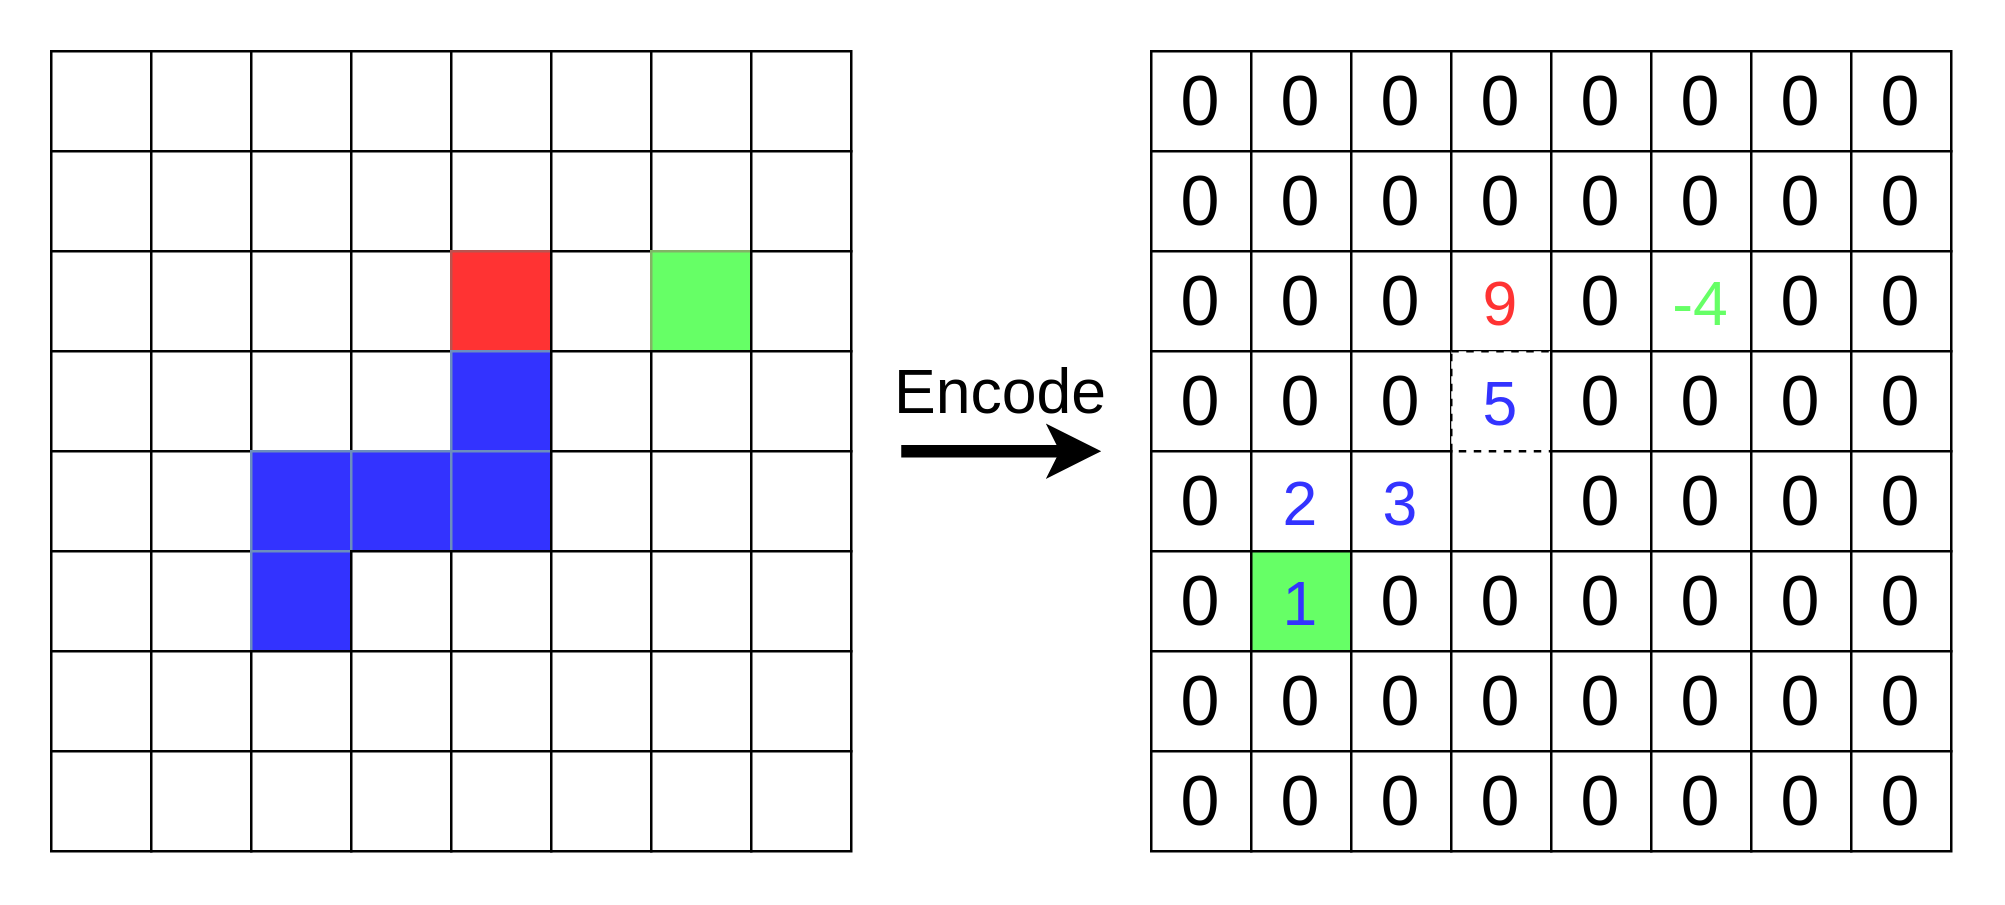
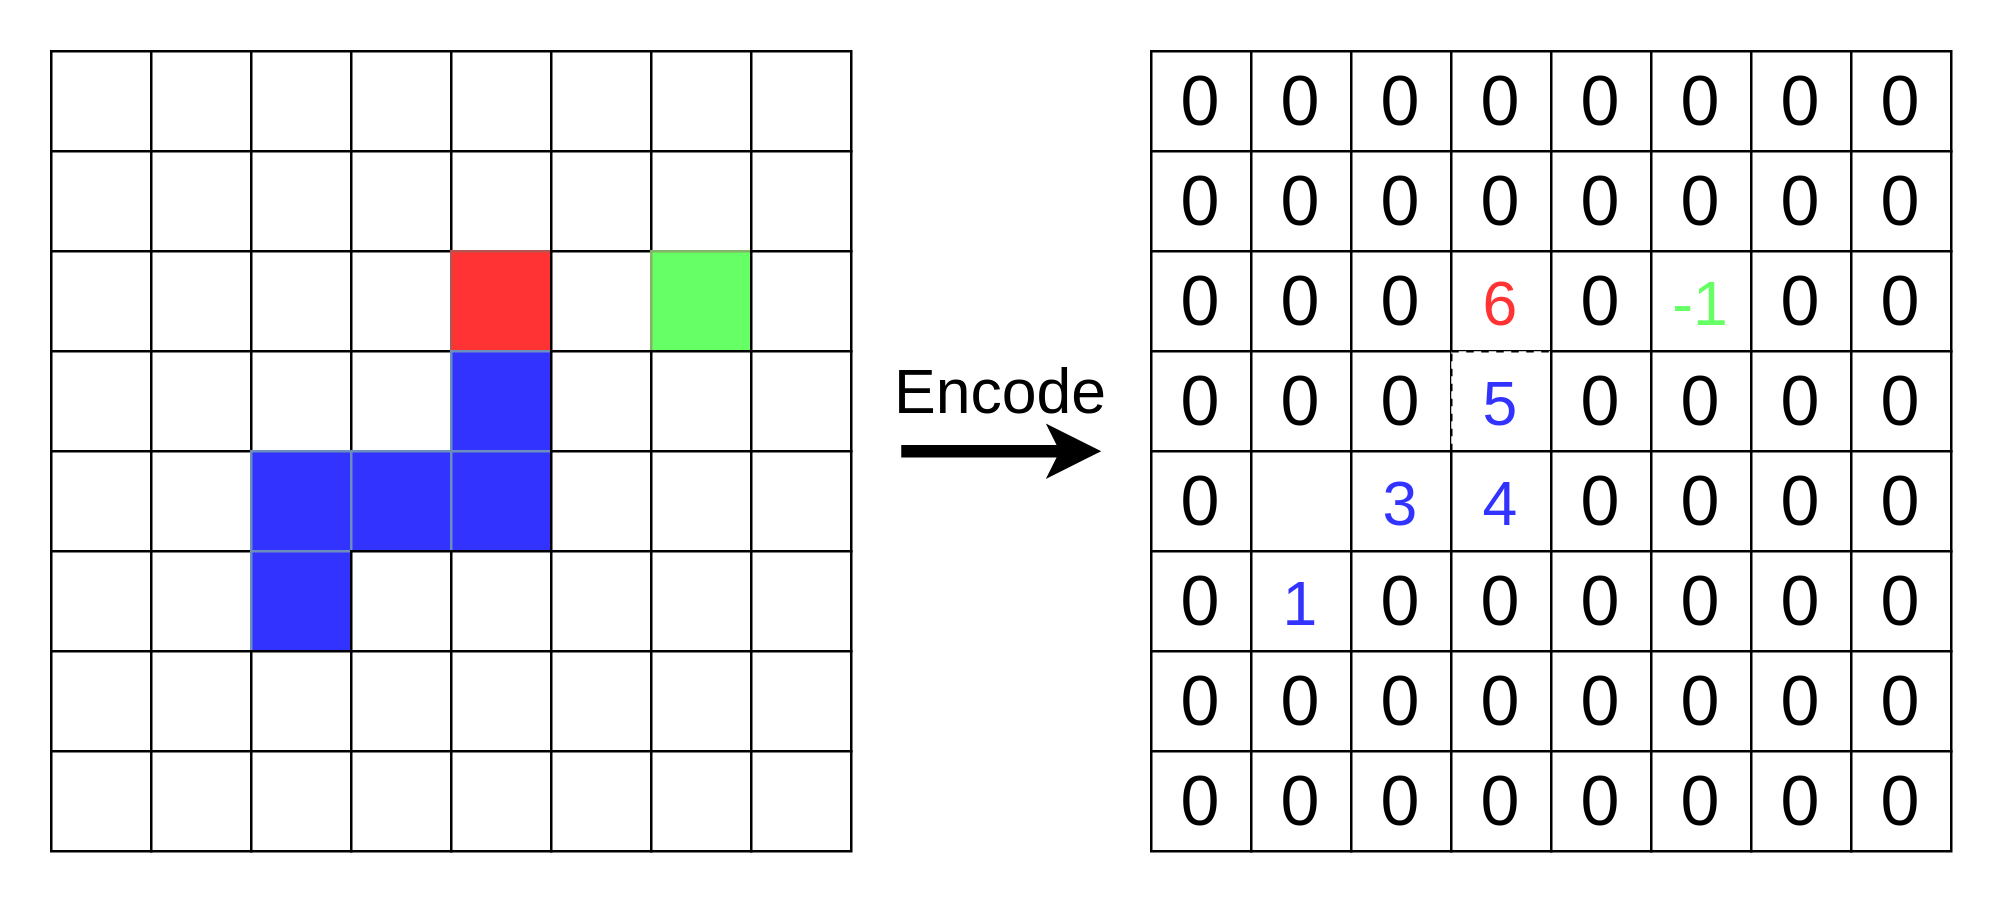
node "9": label "9" -> "6"
node "-4": label "-4" -> "-1"
node "2": removed
node "4": added
node "1": fillcolor #66ff66 -> #ffffff
